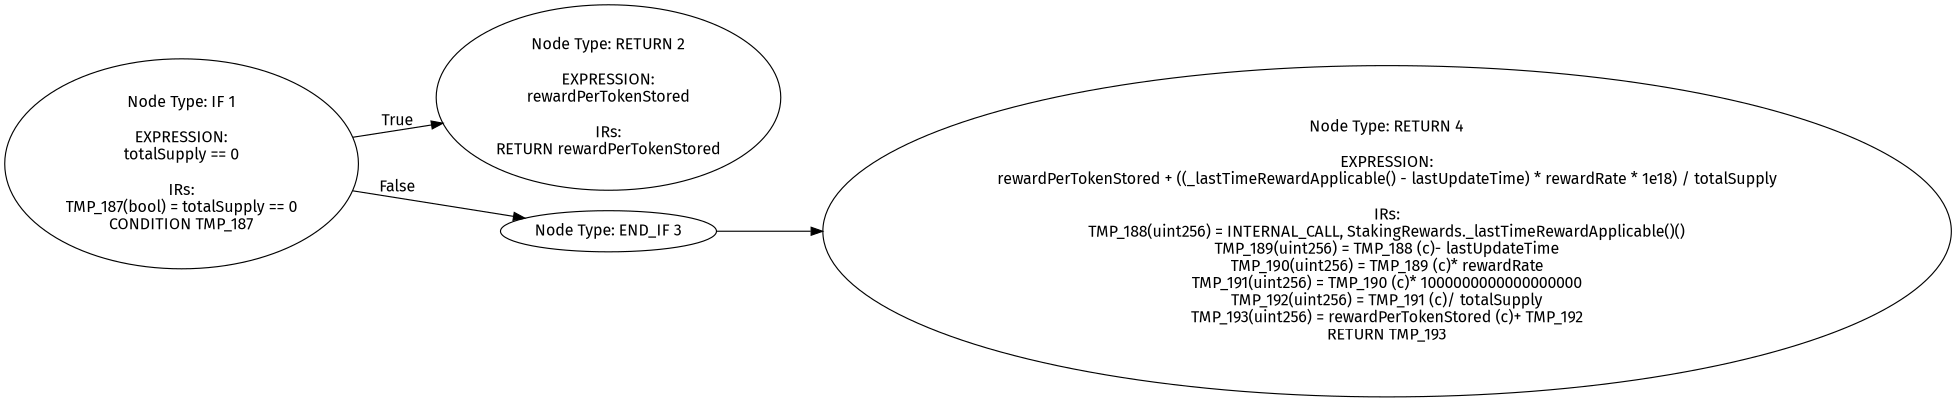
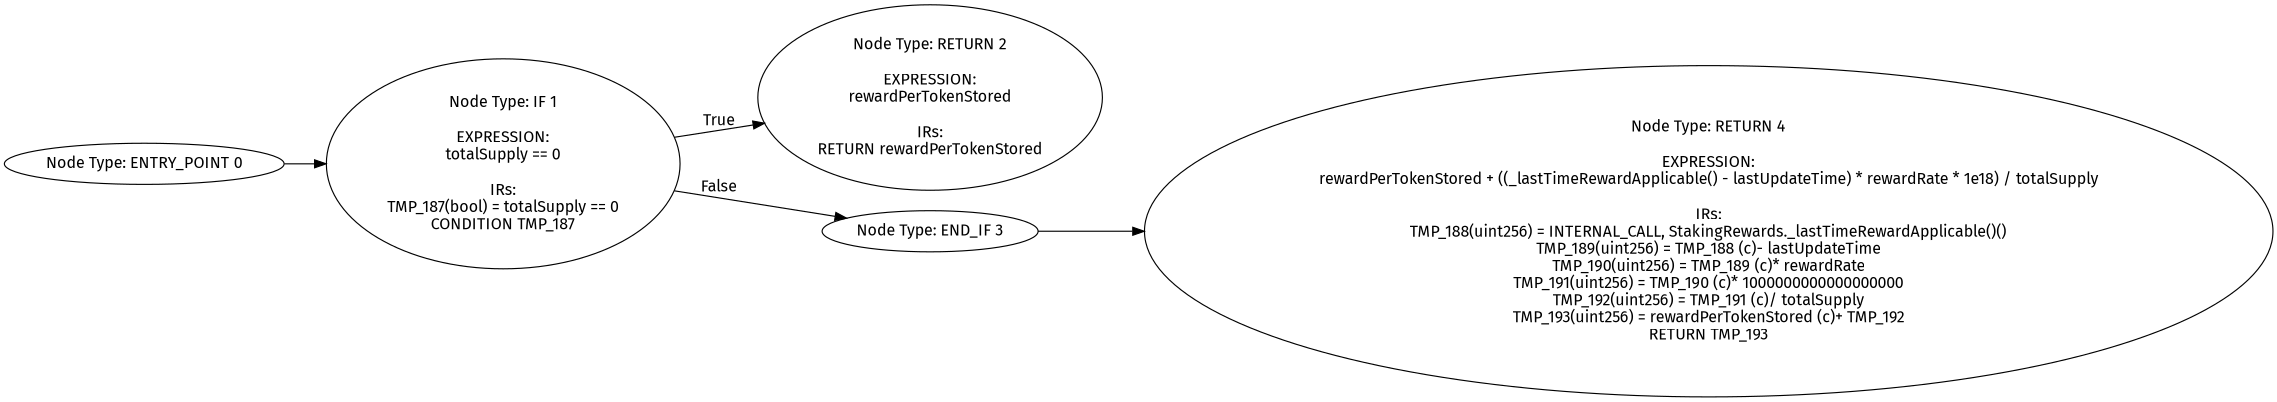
node "Node Type: ENTRY_POINT 0": added
